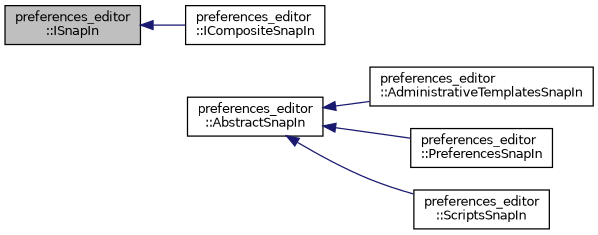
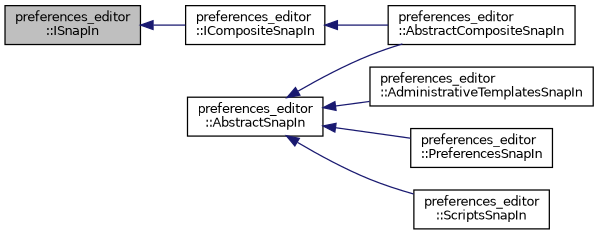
node "preferences_editor ::AbstractCompositeSnapIn": added
